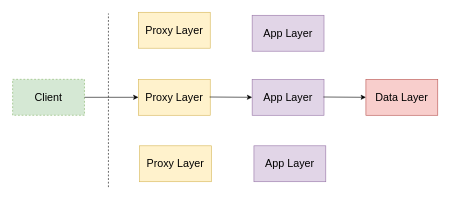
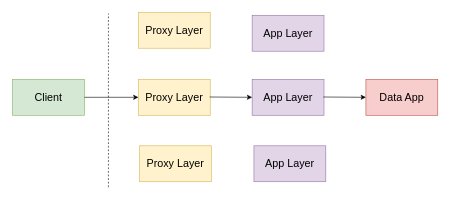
node "Client": style dashed -> solid
node "Data Layer": label "Data Layer" -> "Data App"
